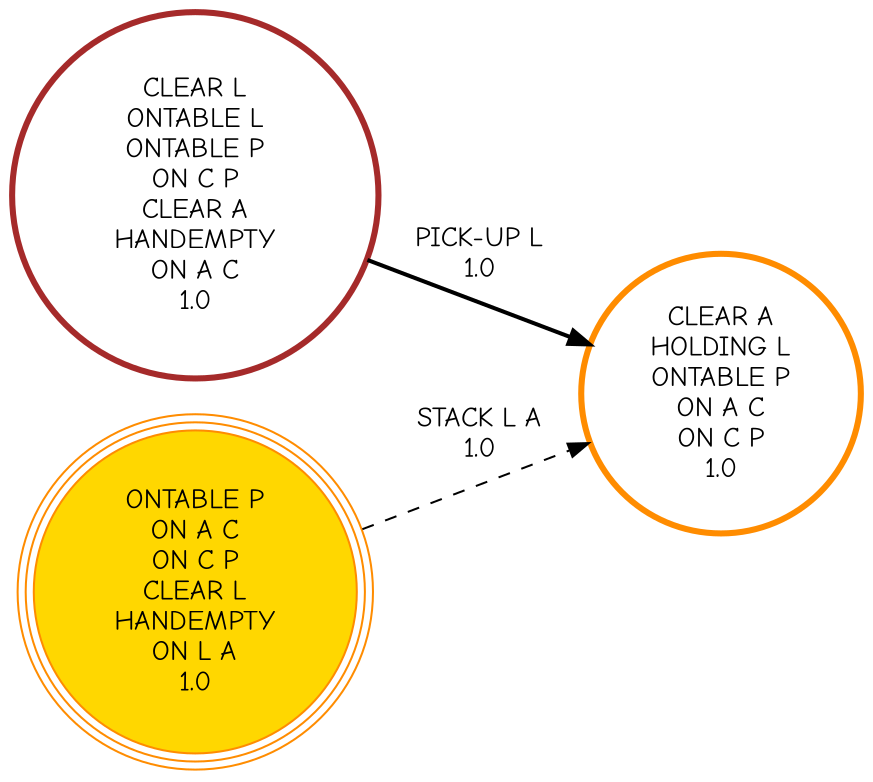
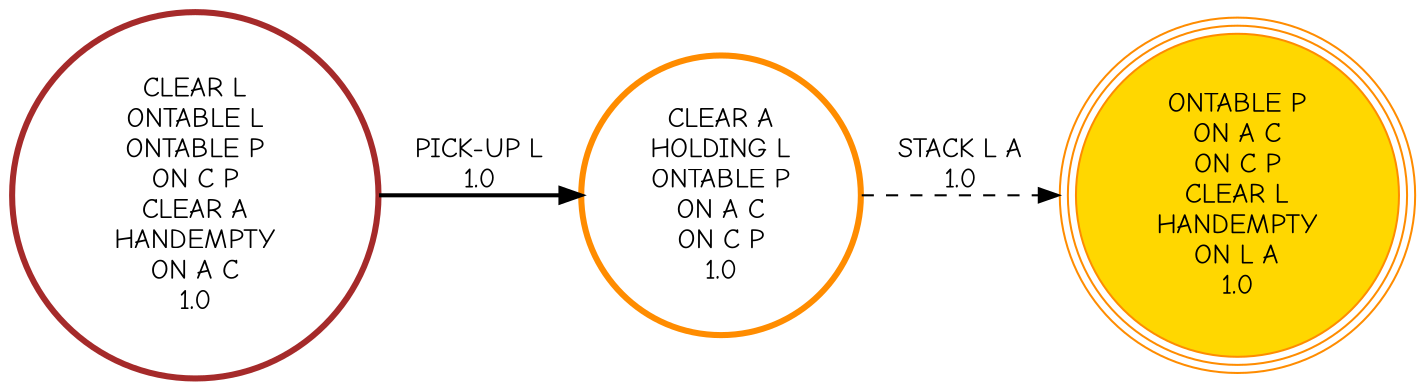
edge "ONTABLE P ON A C ON C P CLEAR L HANDEMPTY ON L A 1.0" -> "CLEAR A HOLDING L ONTABLE P ON A C ON C P 1.0": reversed
